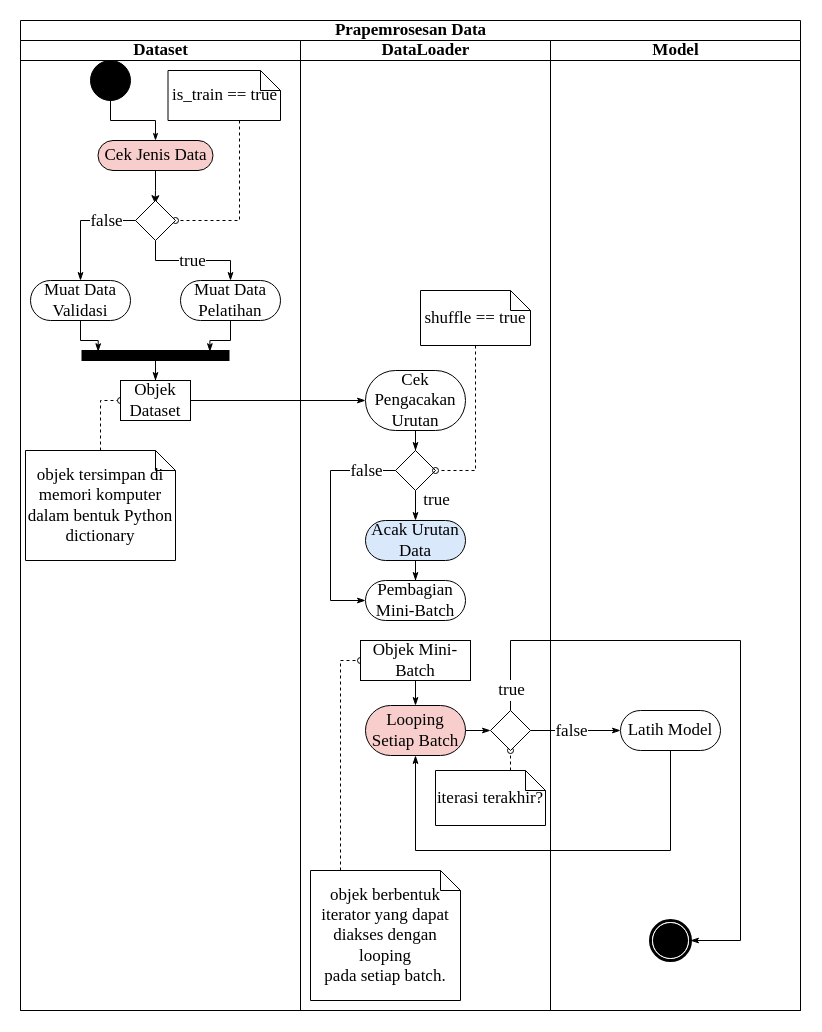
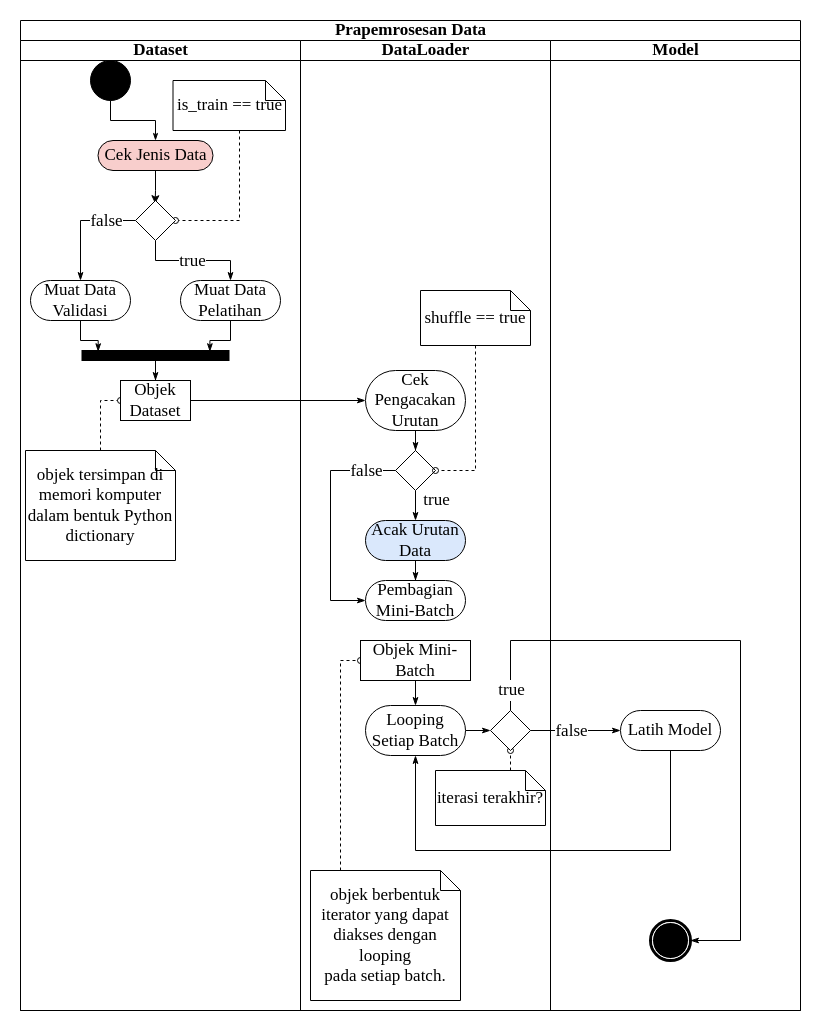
node "is_train == true": moved (224, 96) -> (229, 106)
node "Looping Setiap Batch": fillcolor #f8cecc -> #ffffff
